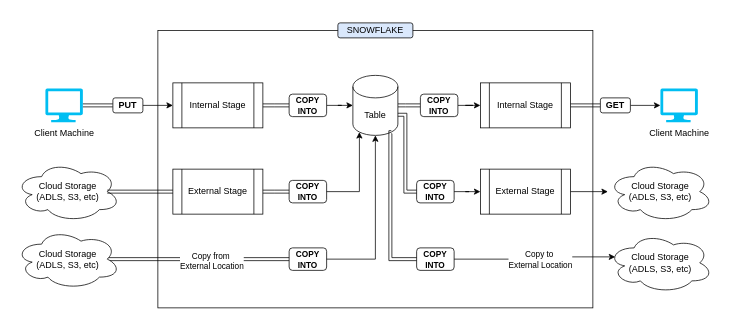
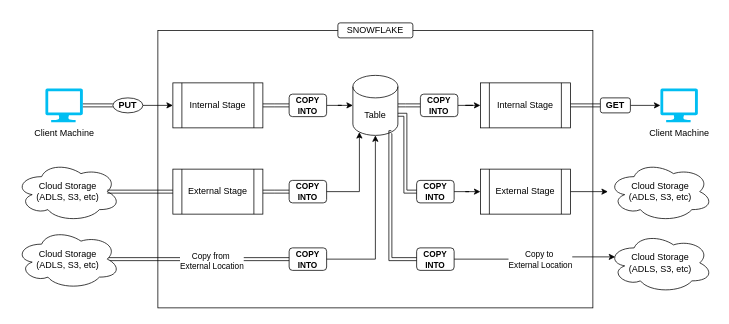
node "SNOWFLAKE": fillcolor #dae8fc -> #ffffff
node "PUT": shape rounded rectangle -> ellipse
